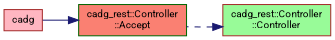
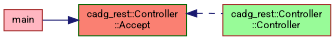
node "cadg": label "cadg" -> "main"
edge "cadg_rest::Controller ::Accept" -> "cadg_rest::Controller ::Controller": reversed
